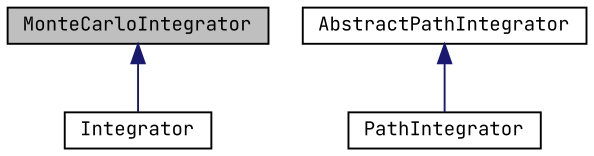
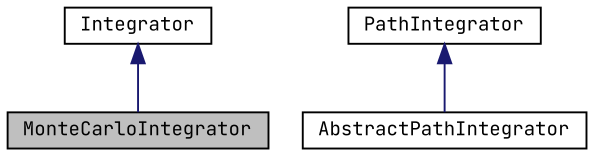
edge "Integrator" -> "MonteCarloIntegrator": reversed
edge "PathIntegrator" -> "AbstractPathIntegrator": reversed
